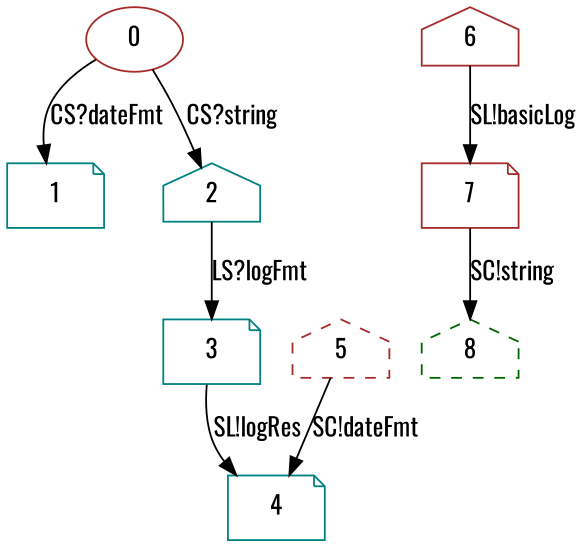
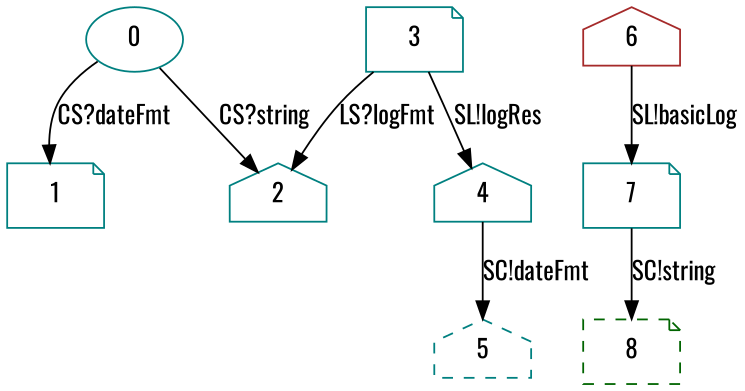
node "0": color brown -> teal
node "7": color brown -> teal
edge "2" -> "3": reversed
node "5": color brown -> teal
node "8": shape house -> note
edge "5" -> "4": reversed
node "4": shape note -> house
